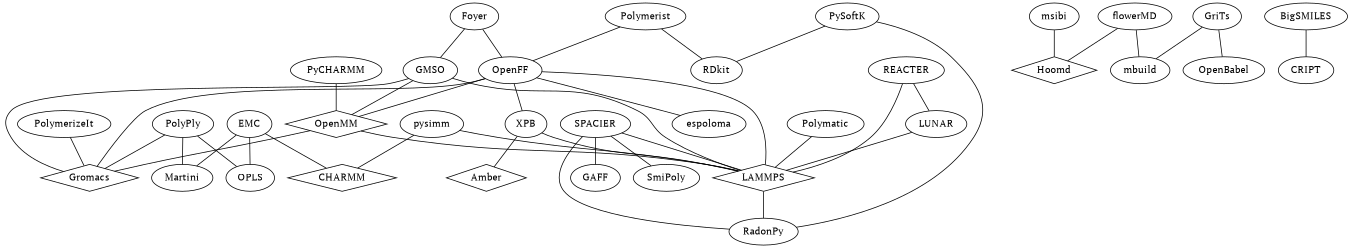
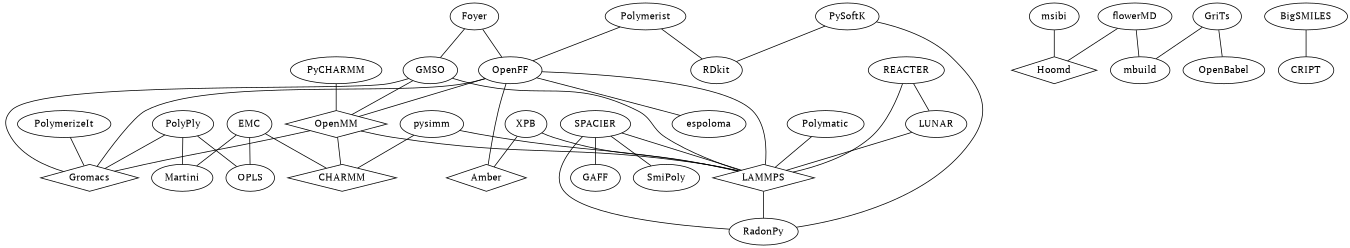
edge "OpenFF" -- "XPB": now "OpenFF" -- "Amber"
edge "OpenMM" -- "CHARMM": added
